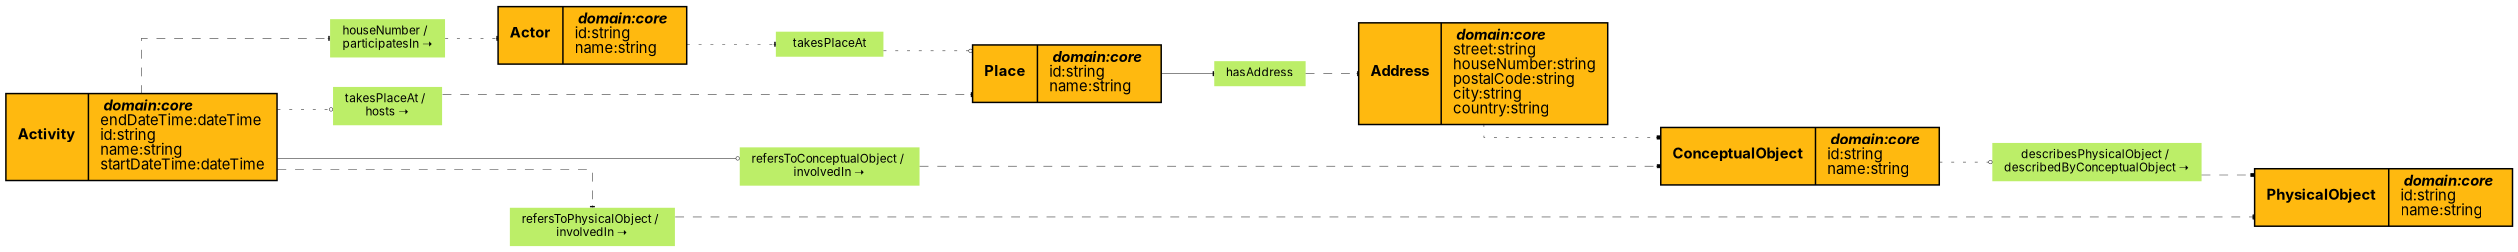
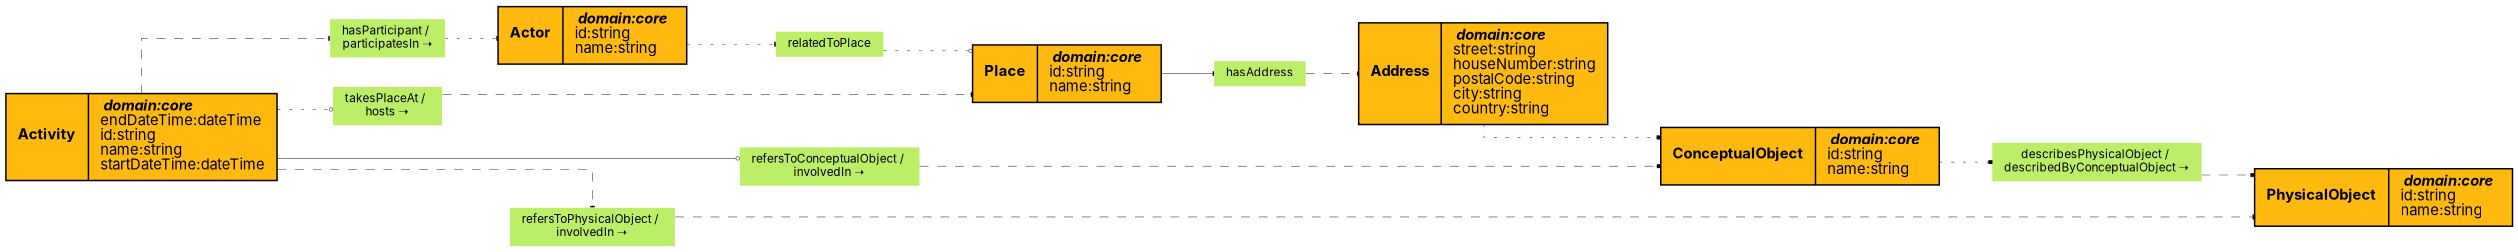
node "houseNumber / participatesIn ➝": label "houseNumber / participatesIn ➝" -> "hasParticipant / participatesIn ➝"
node "takesPlaceAt": label "takesPlaceAt" -> "relatedToPlace"
edge "ConceptualObject" -> "describesPhysicalObject / describedByConceptualObject ➝": arrowhead odot -> box
